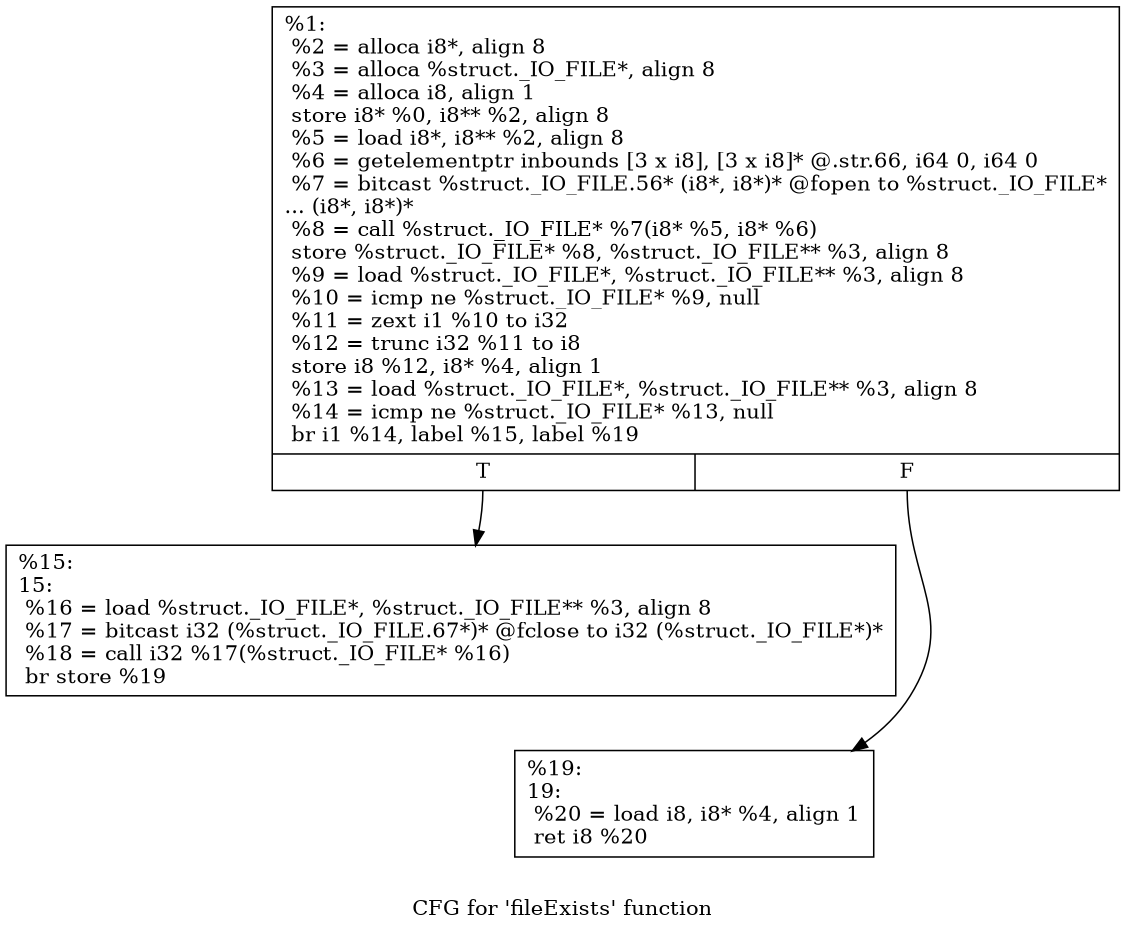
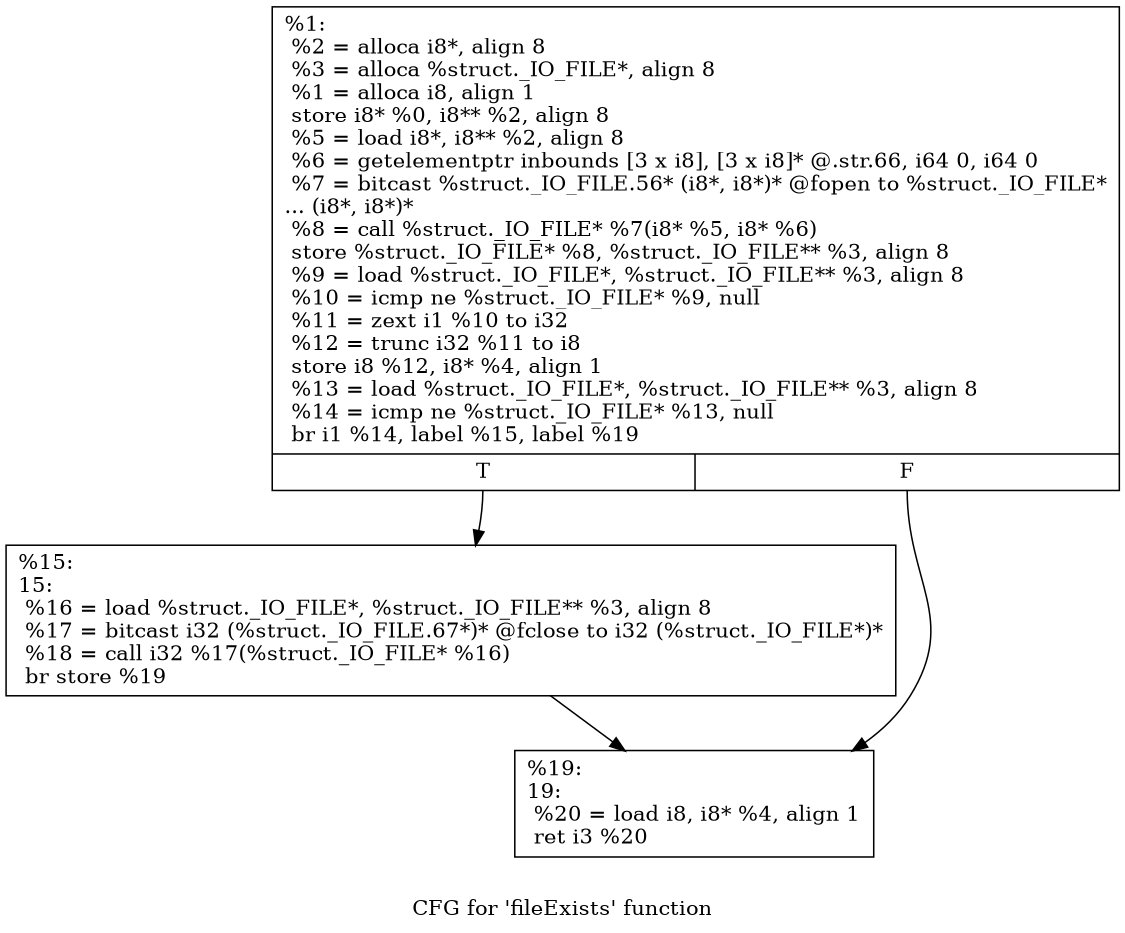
node "%1:": text "%4 = alloca i8, align 1" -> "%1 = alloca i8, align 1"
edge "%15:" -> "%19:": added
node "%19:": text "ret i8 %20" -> "ret i3 %20"
